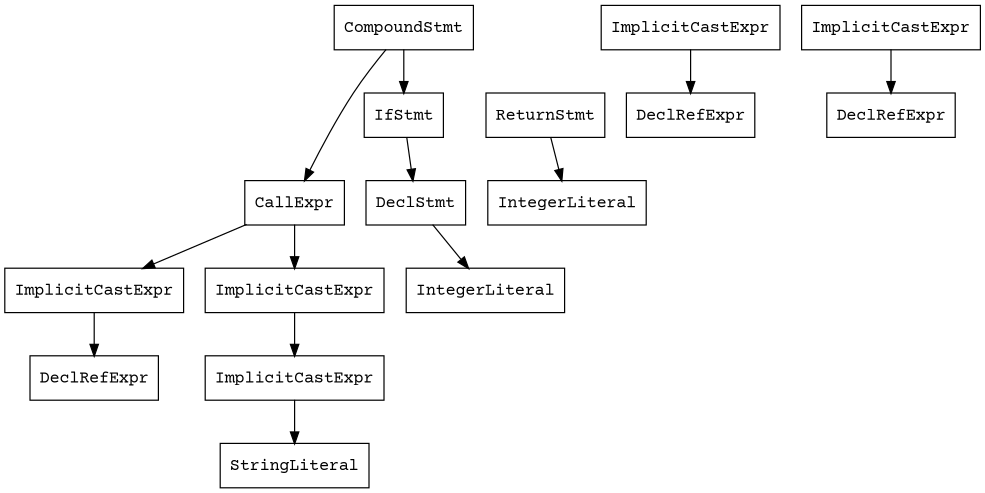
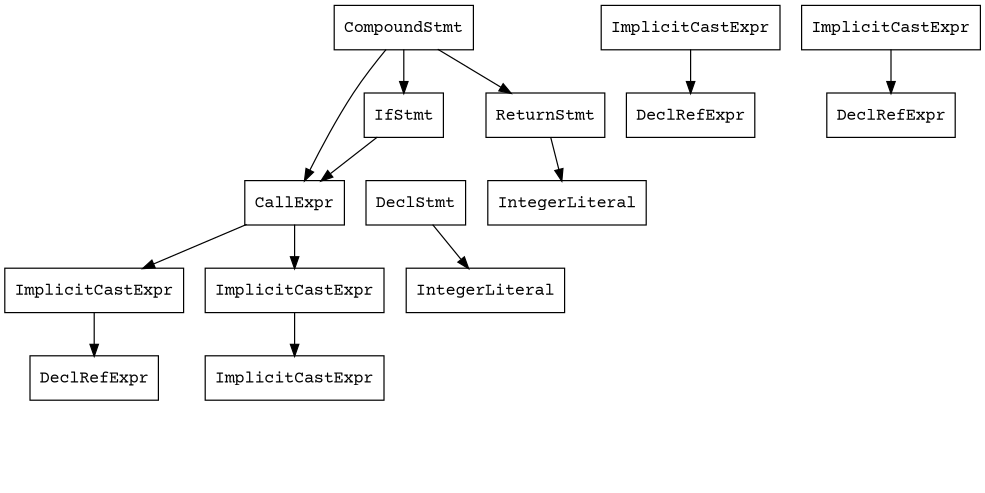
edge "CompoundStmt" -> "ReturnStmt": added
edge "IfStmt" -> "DeclStmt": now "IfStmt" -> "CallExpr"
node "StringLiteral": removed
